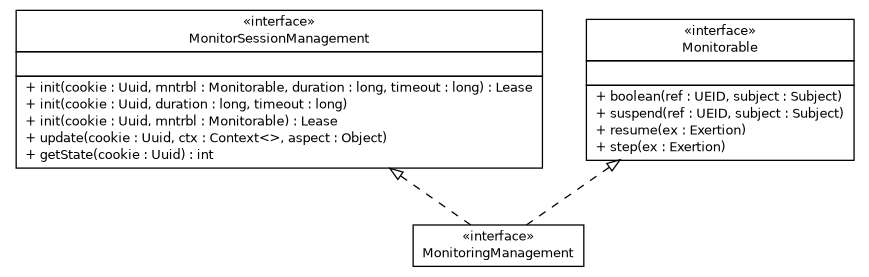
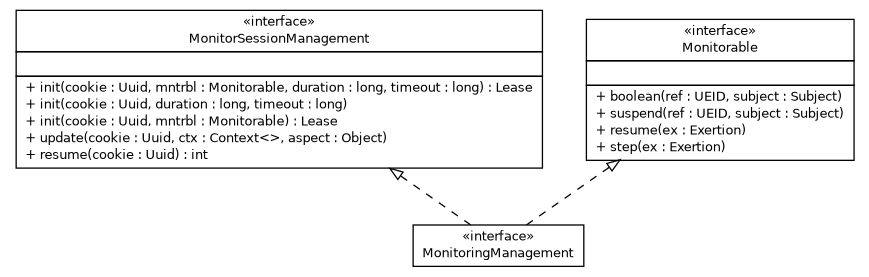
node "MonitorSessionManagement": text "+ getState(cookie : Uuid) : int" -> "+ resume(cookie : Uuid) : int"
